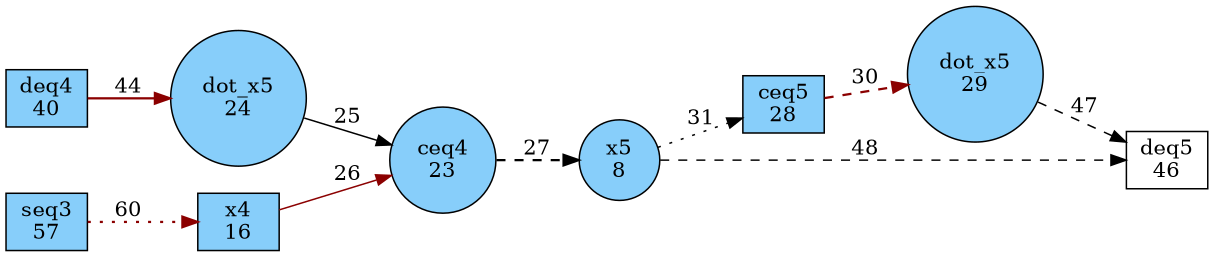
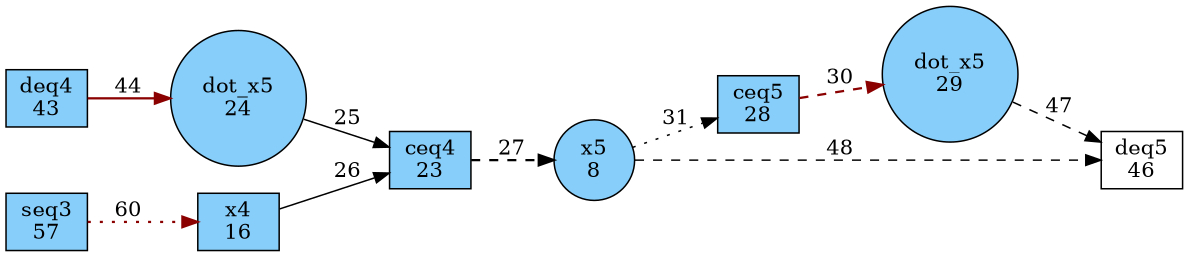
node "deq4 40": label "deq4 40" -> "deq4 43"
node "ceq4 23": shape circle -> box
edge "x4 16" -> "ceq4 23": color red4 -> black
